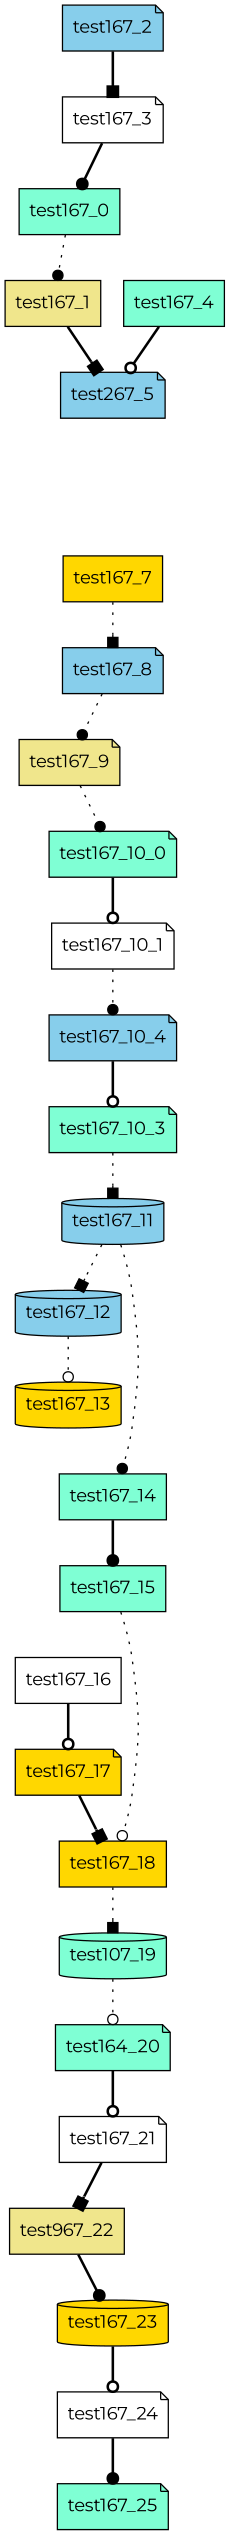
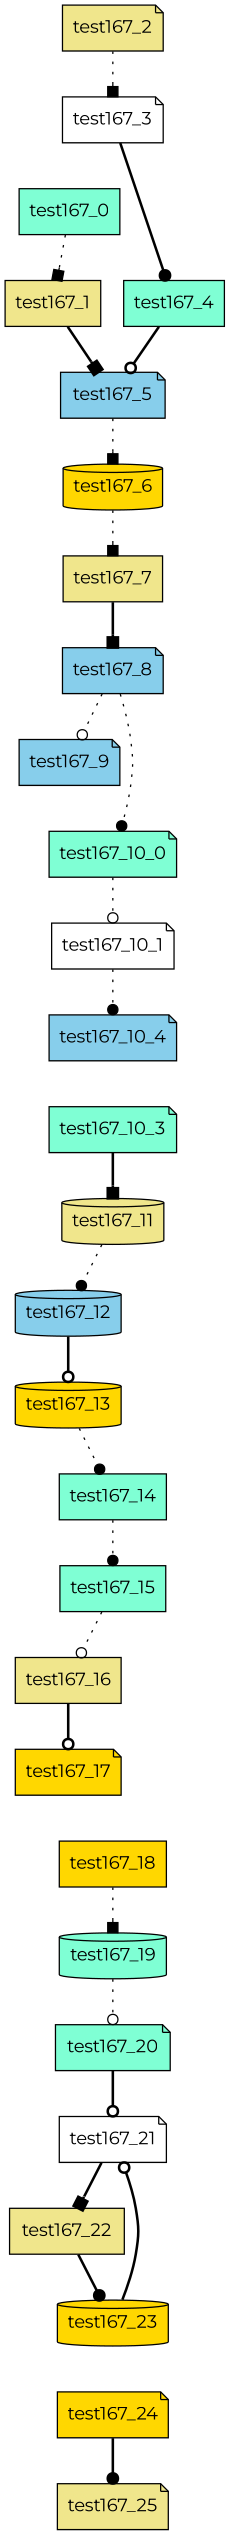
node "test167_2": fillcolor skyblue -> khaki
edge "test167_2" -> "test167_3": style bold -> dotted
edge "test167_3" -> "test167_0": now "test167_3" -> "test167_4"
edge "test167_0" -> "test167_1": arrowhead dot -> box
node "test267_5": label "test267_5" -> "test167_5"
node "test167_6": added
node "test167_7": fillcolor gold -> khaki
edge "test167_7" -> "test167_8": style dotted -> bold
edge "test167_8" -> "test167_9": arrowhead dot -> odot
node "test167_9": fillcolor khaki -> skyblue
edge "test167_9" -> "test167_10_0": now "test167_8" -> "test167_10_0"
edge "test167_10_0" -> "test167_10_1": style bold -> dotted
edge "test167_10_4" -> "test167_10_3": removed
edge "test167_10_3" -> "test167_11": style dotted -> bold
node "test167_11": fillcolor skyblue -> khaki
edge "test167_11" -> "test167_12": arrowhead box -> dot
edge "test167_12" -> "test167_13": style dotted -> bold
edge "test167_11" -> "test167_14": now "test167_13" -> "test167_14"
edge "test167_14" -> "test167_15": style bold -> dotted
node "test167_16": fillcolor white -> khaki
edge "test167_15" -> "test167_18": now "test167_15" -> "test167_16"
edge "test167_17" -> "test167_18": removed
node "test107_19": label "test107_19" -> "test167_19"
node "test164_20": label "test164_20" -> "test167_20"
node "test967_22": label "test967_22" -> "test167_22"
edge "test167_23" -> "test167_24": now "test167_23" -> "test167_21"
node "test167_24": fillcolor white -> gold
node "test167_25": fillcolor aquamarine -> khaki
